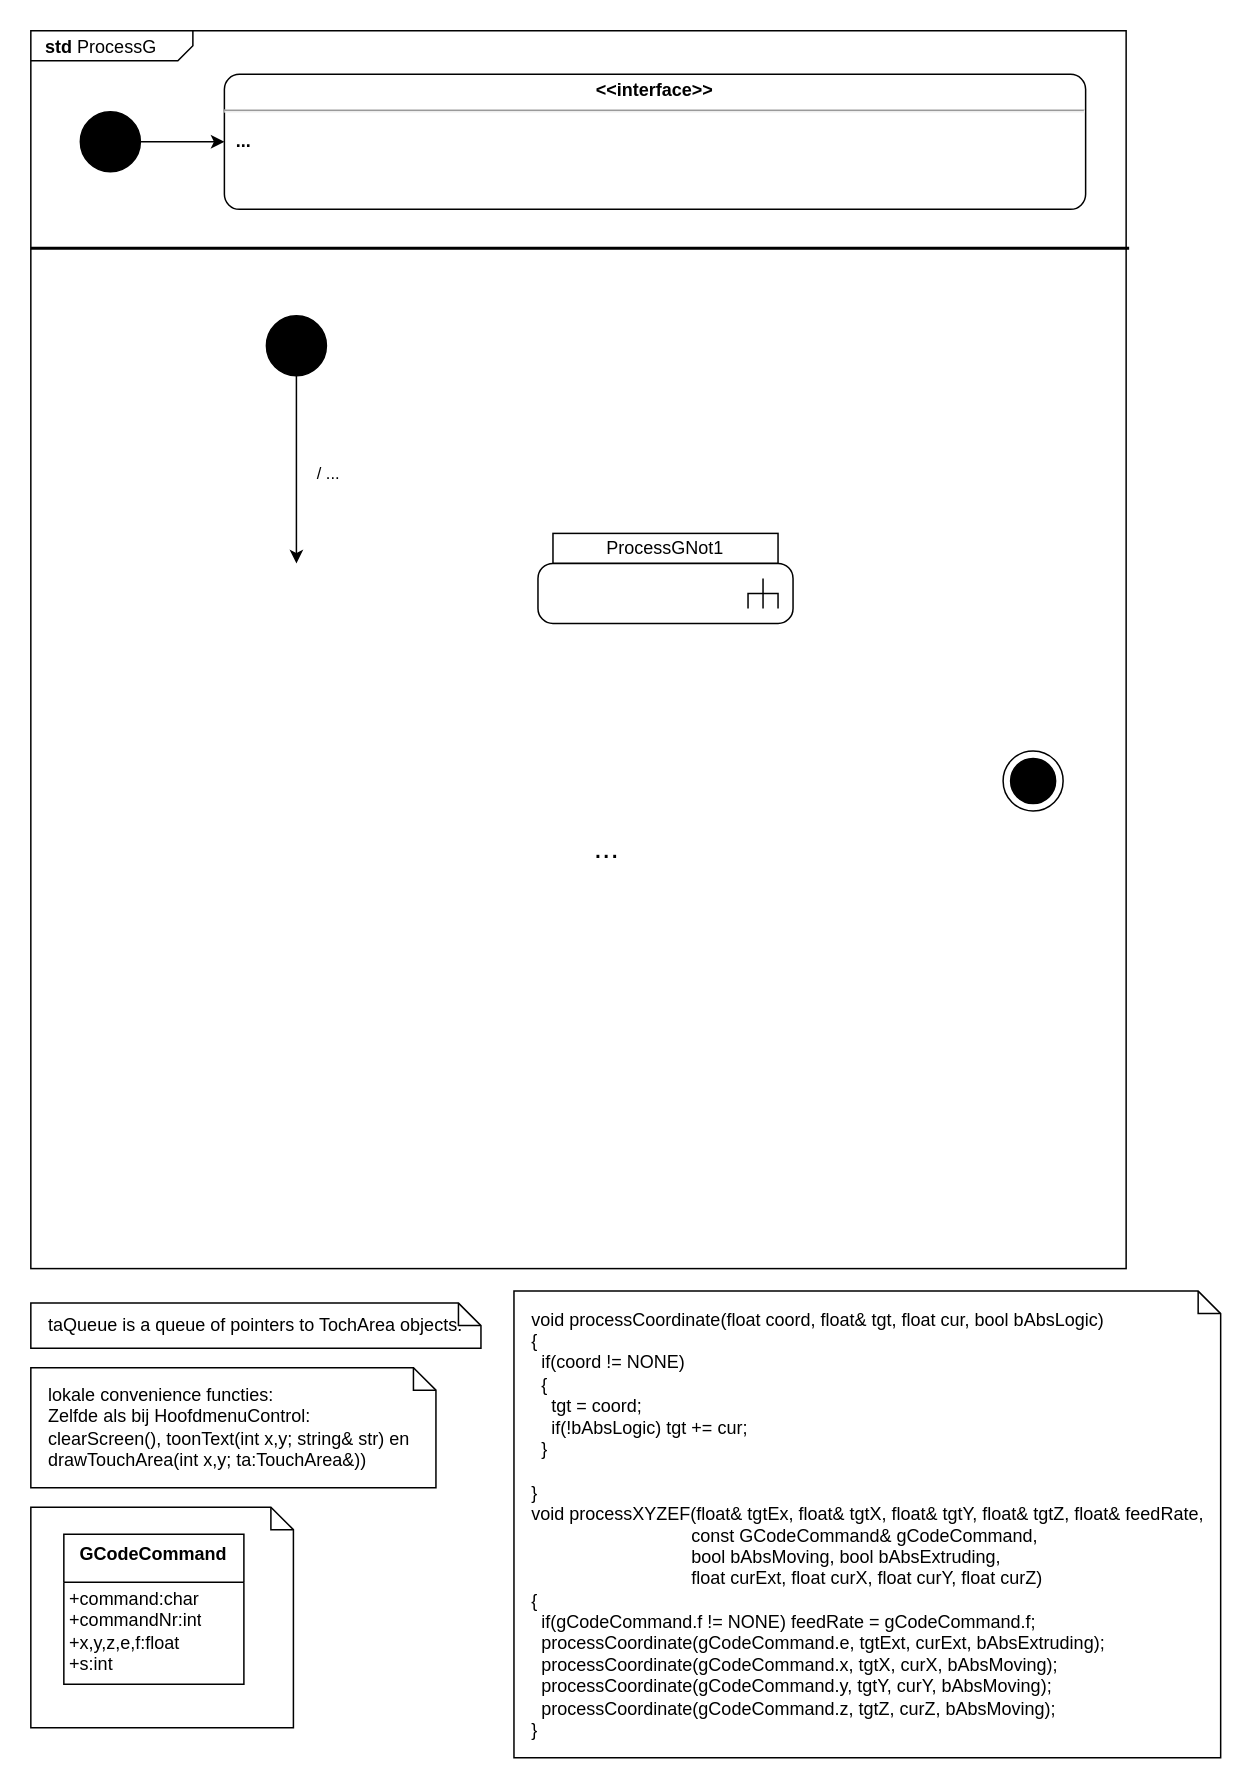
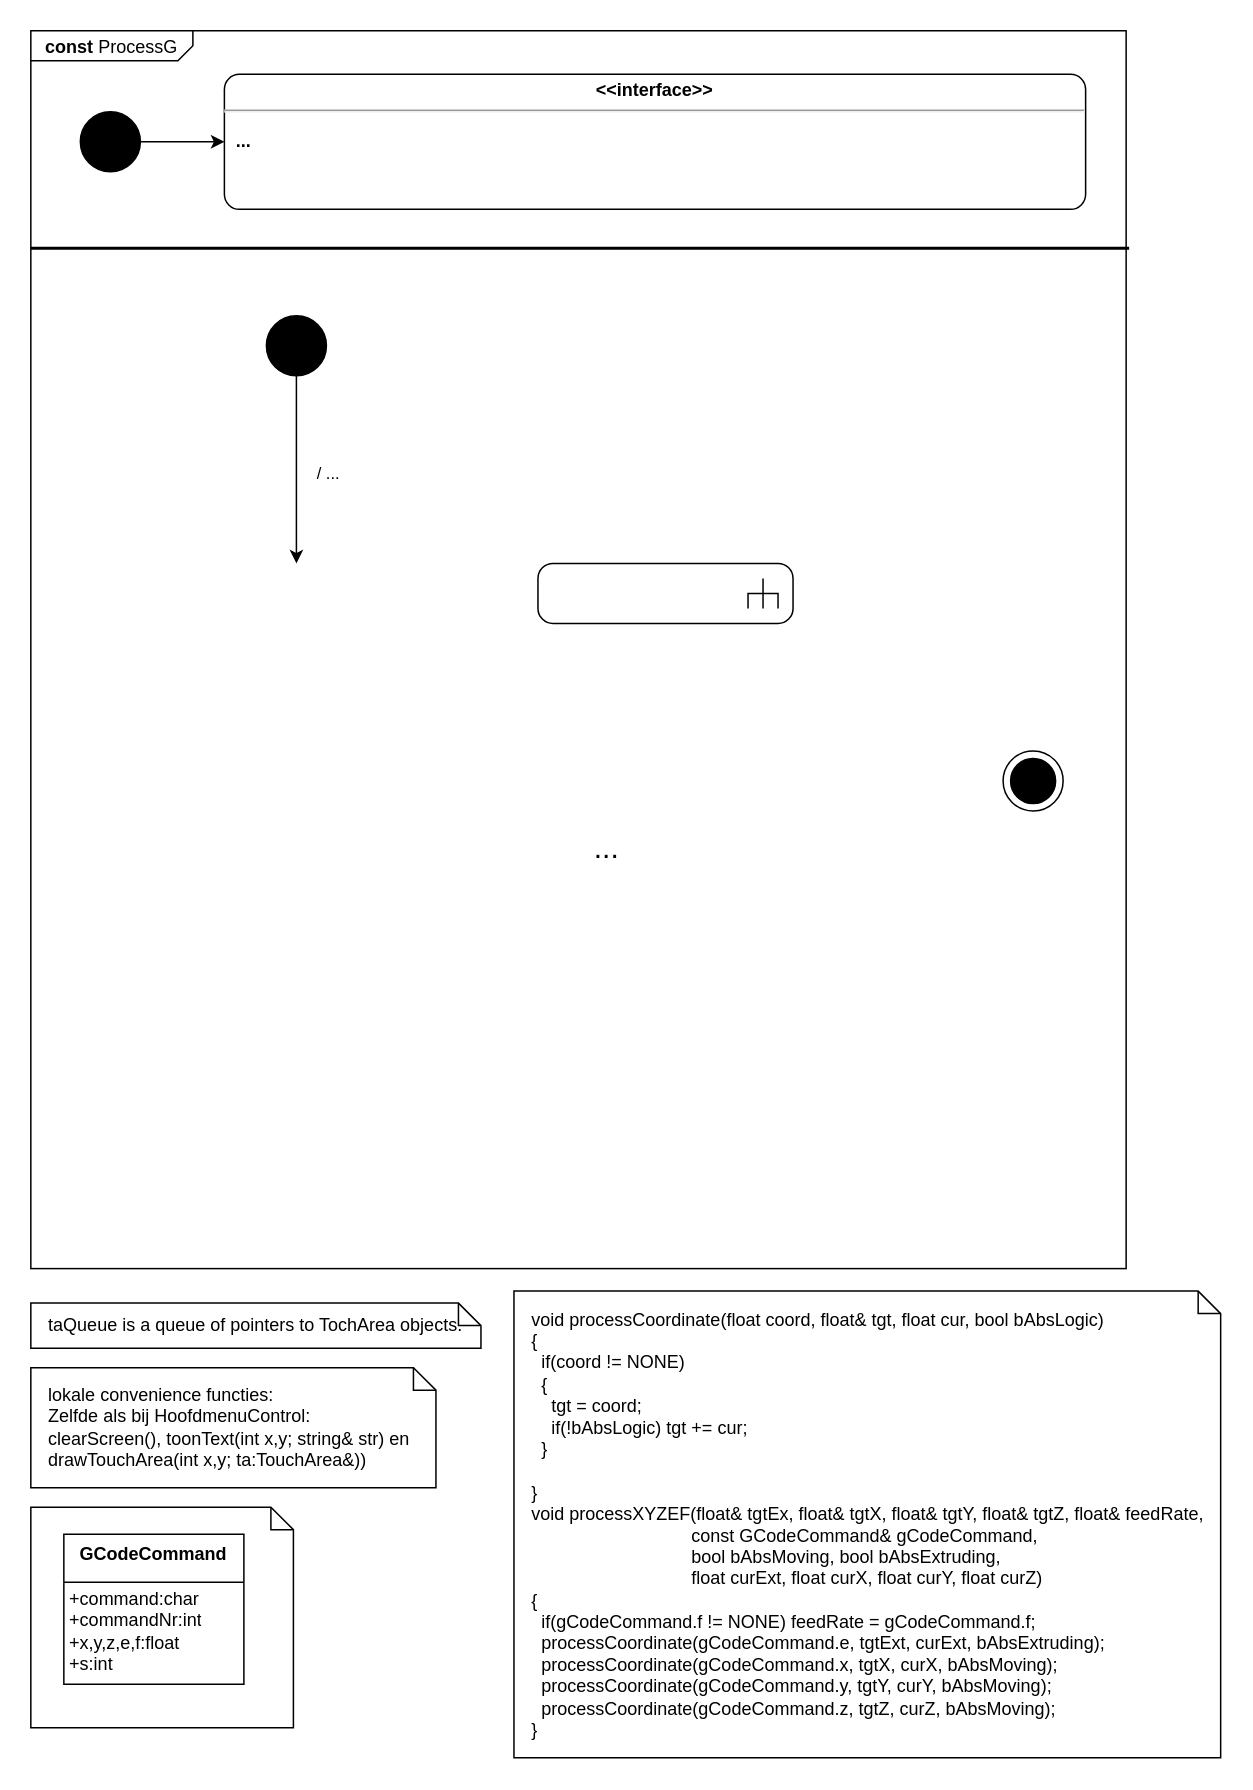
node "std ProcessG": label "std ProcessG" -> "const ProcessG"
node "ProcessGNot1": removed
